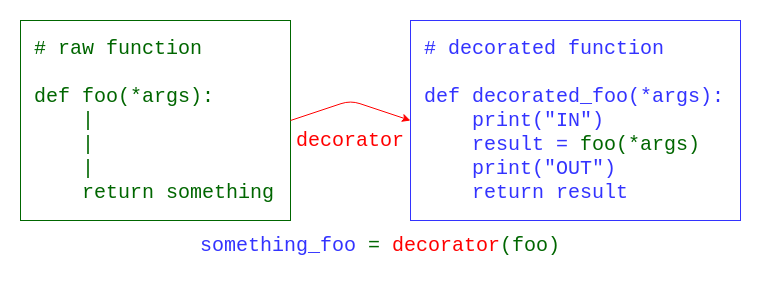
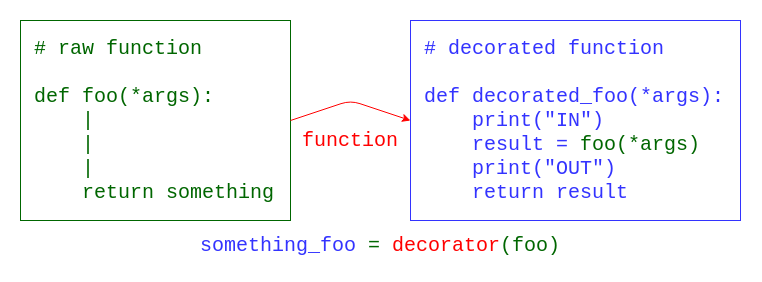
node "decorator": label "decorator" -> "function"
